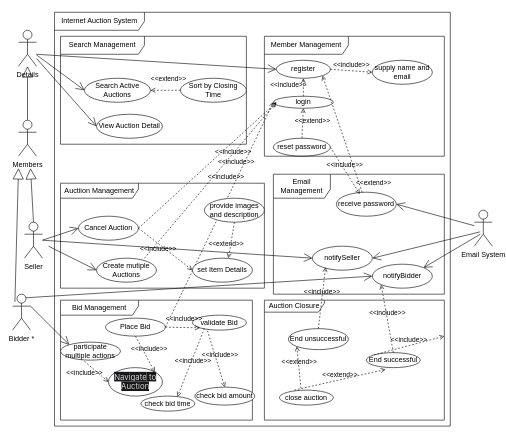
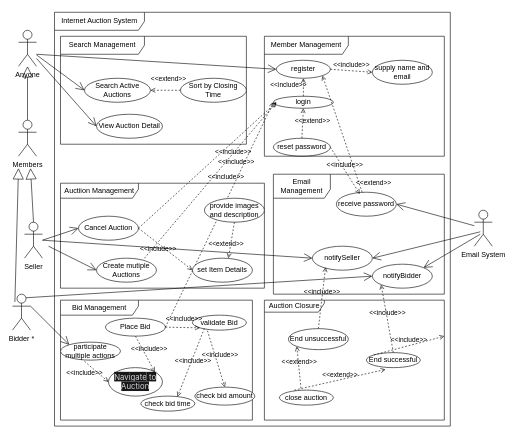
node "Details": label "Details" -> "Anyone"
